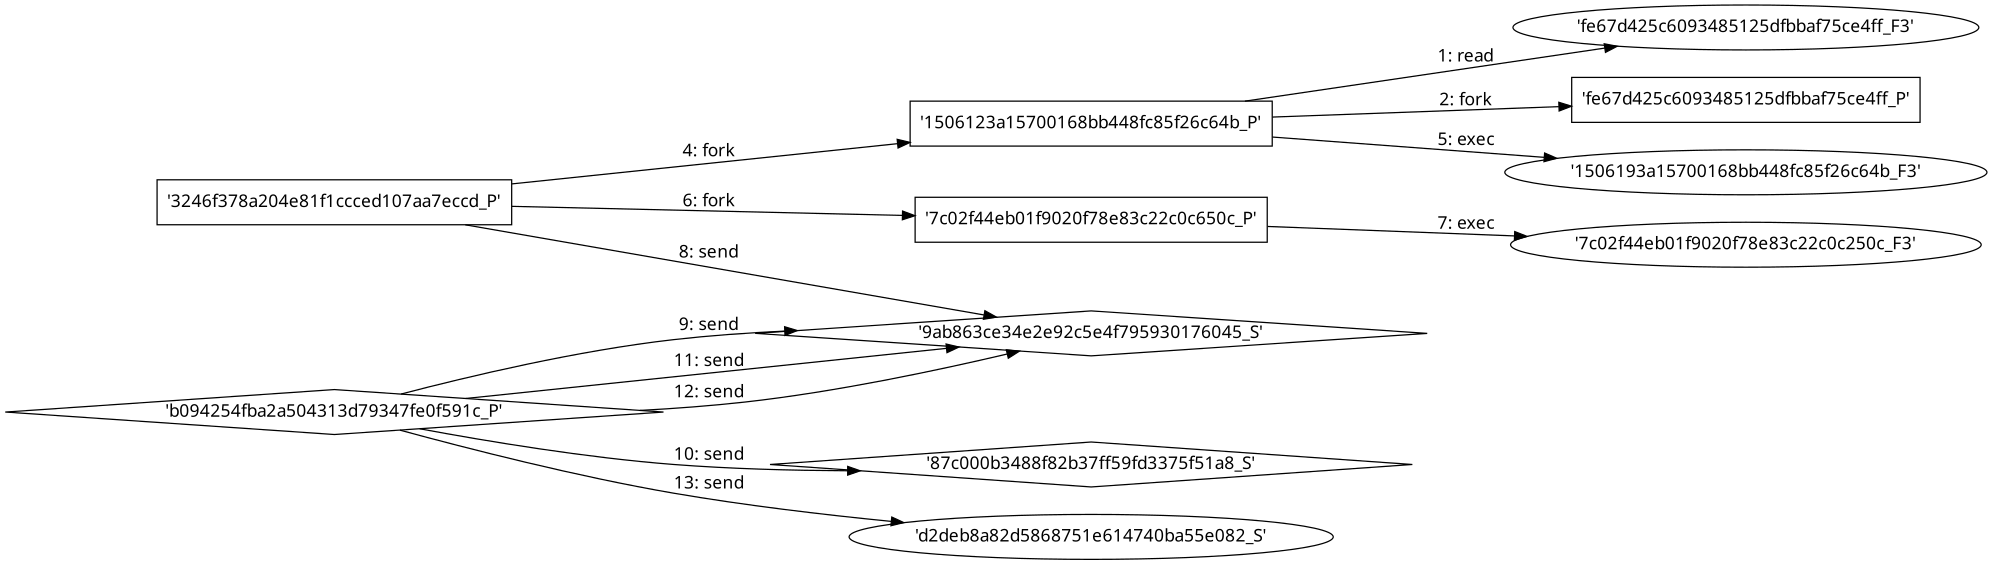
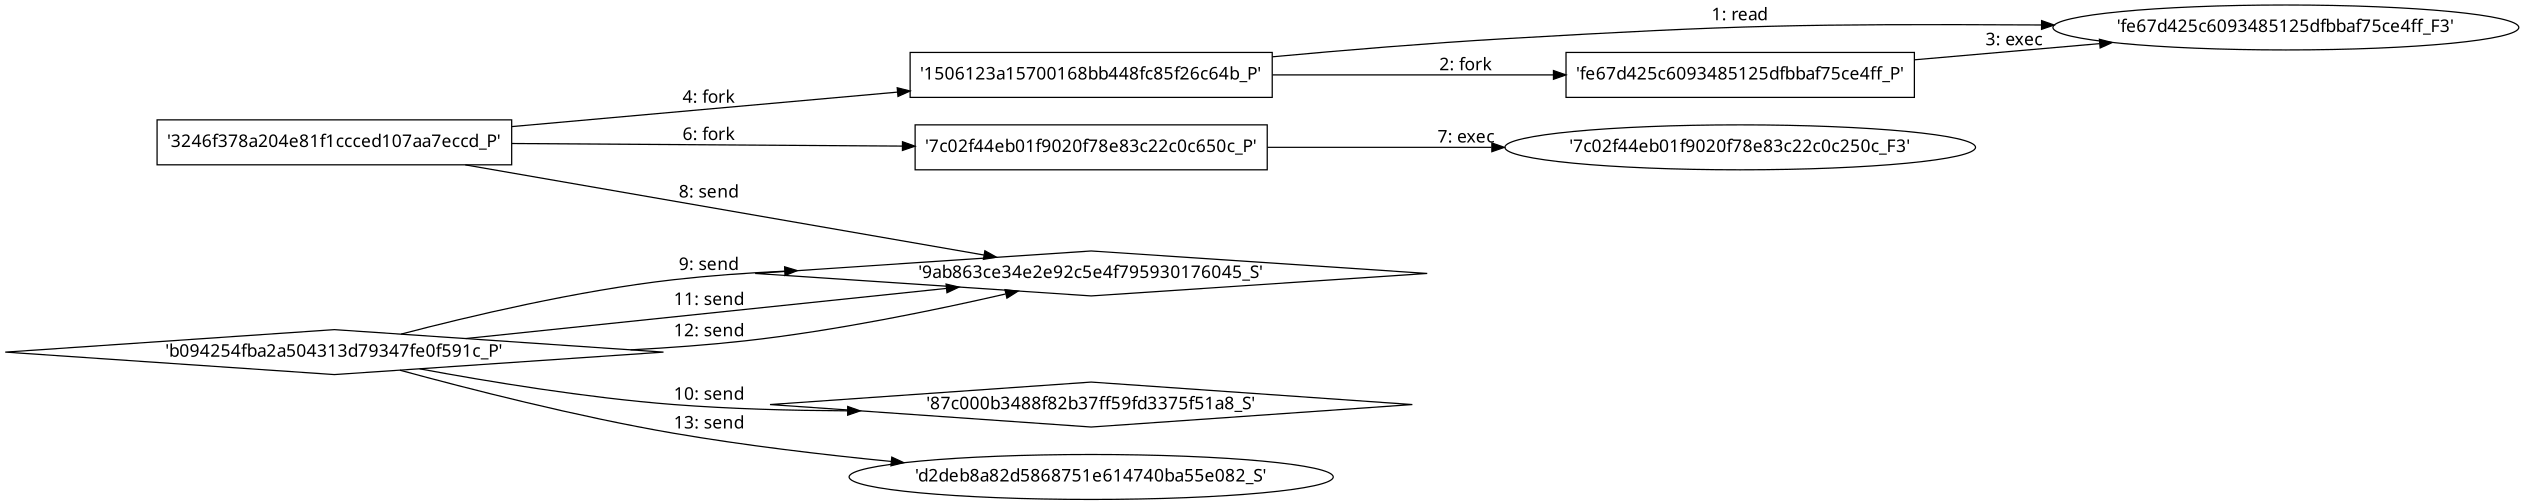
edge "'fe67d425c6093485125dfbbaf75ce4ff_P'" -> "'fe67d425c6093485125dfbbaf75ce4ff_F3'": added, label "3: exec"
node "'1506193a15700168bb448fc85f26c64b_F3'": removed
